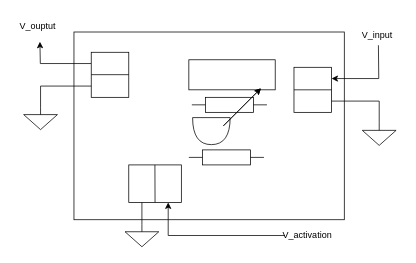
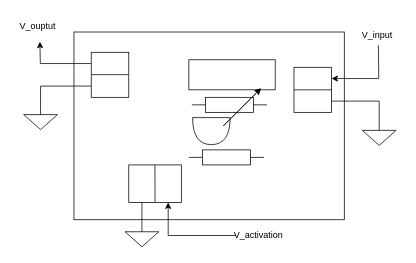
node "V_activation": moved (307, 235) -> (258, 235)
